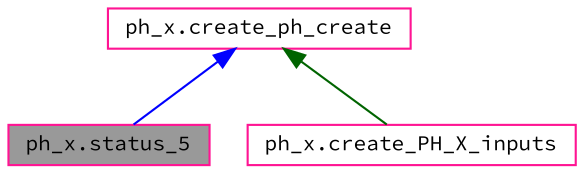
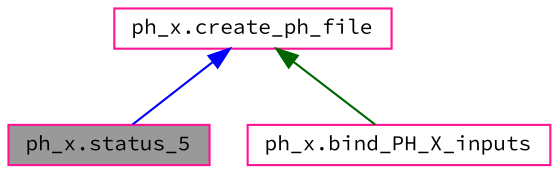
node "ph_x.create_ph_create": label "ph_x.create_ph_create" -> "ph_x.create_ph_file"
node "ph_x.create_PH_X_inputs": label "ph_x.create_PH_X_inputs" -> "ph_x.bind_PH_X_inputs"
